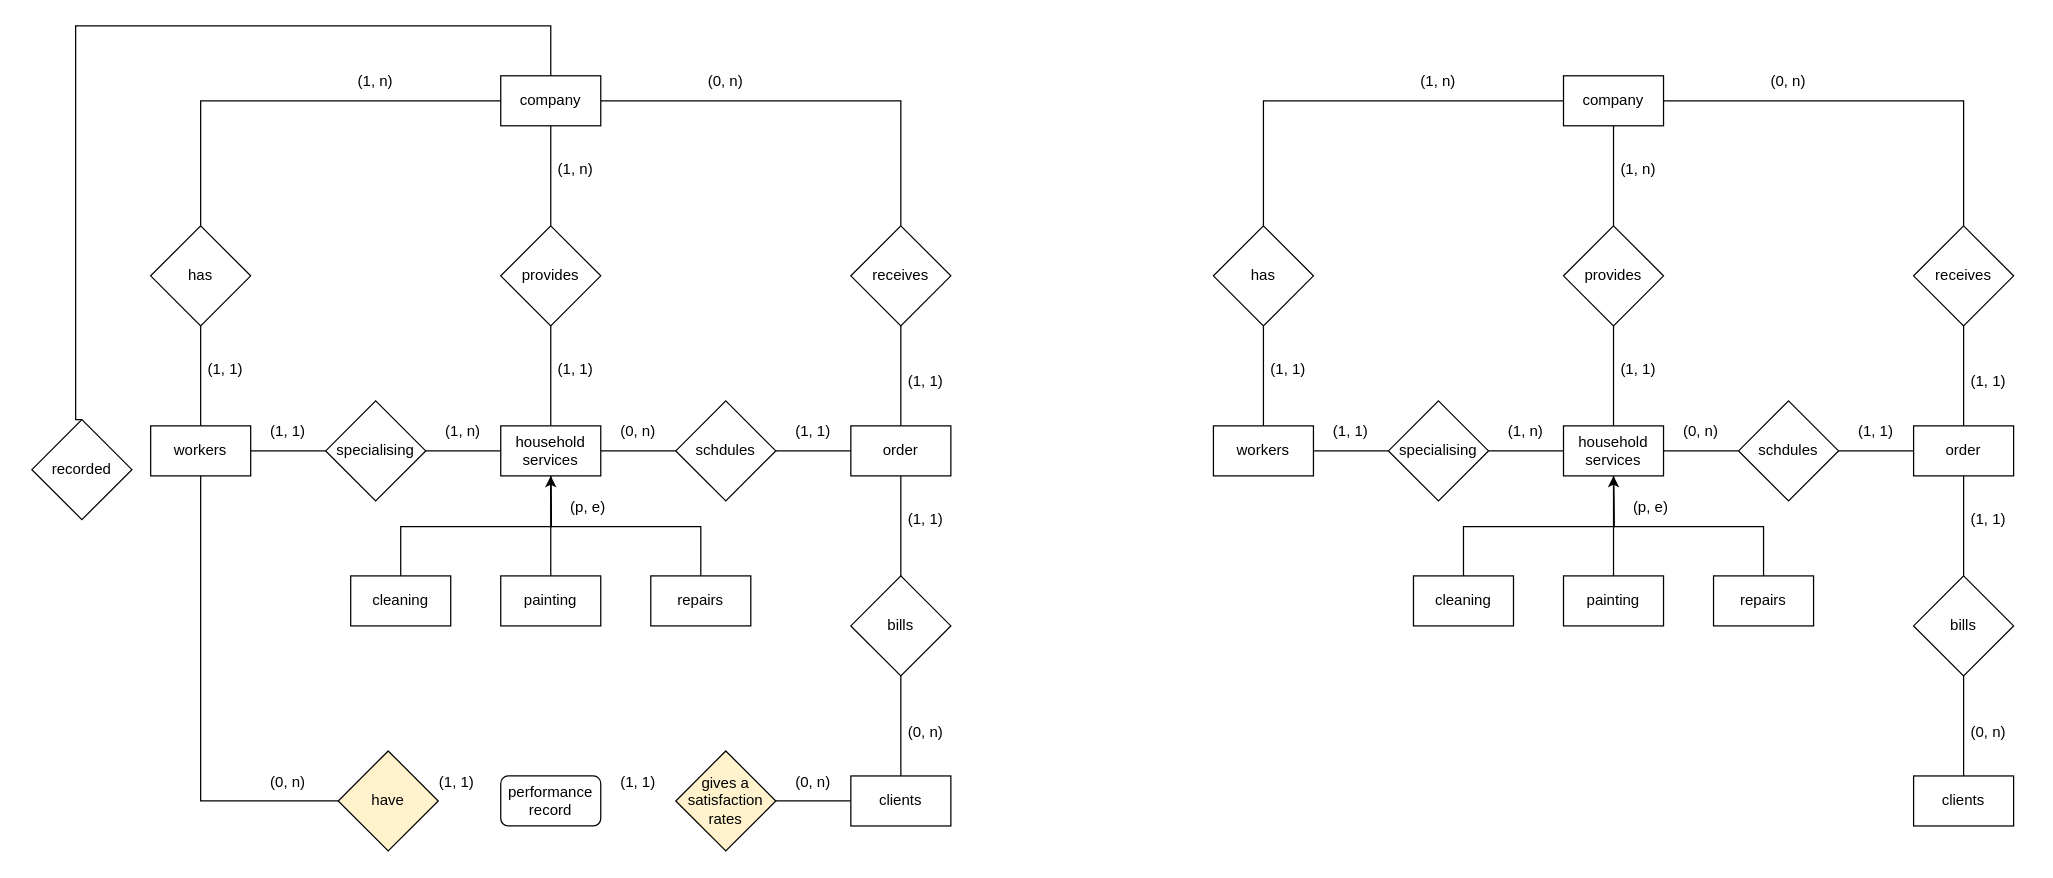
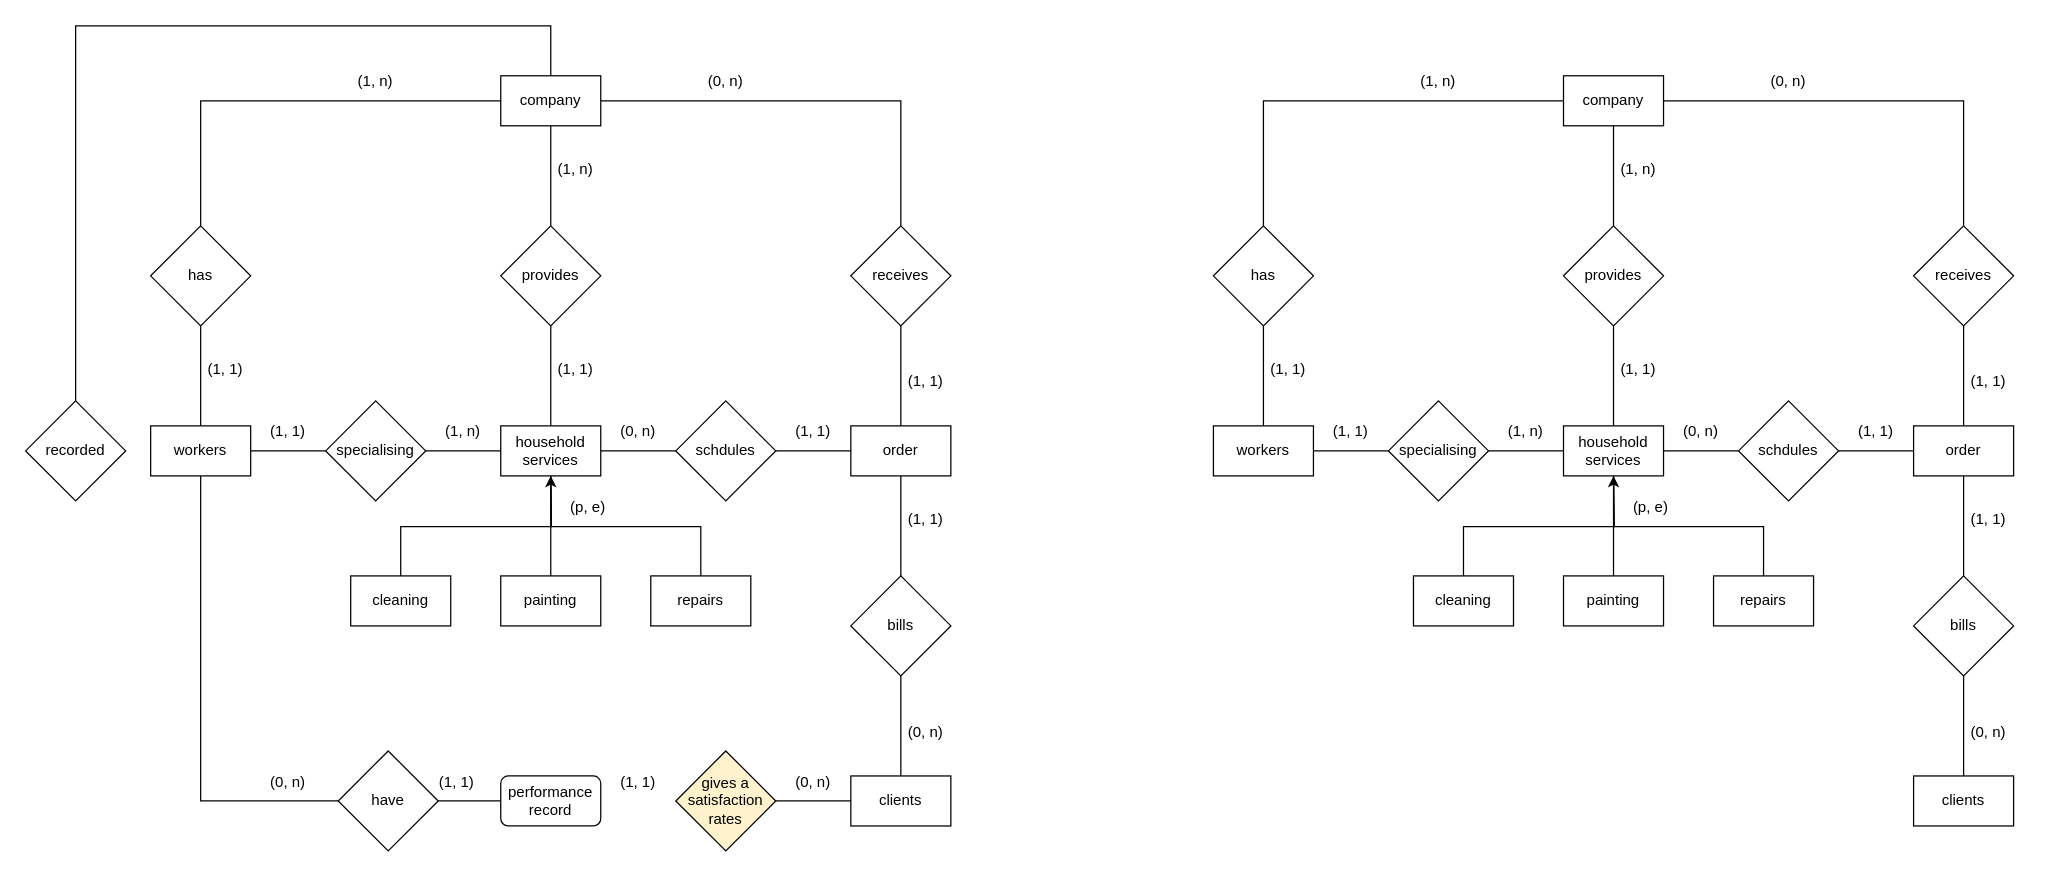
node "recorded": moved (82, 469) -> (76, 451)
node "have": fillcolor #fff2cc -> #ffffff
edge "have" -- "performance record": added
